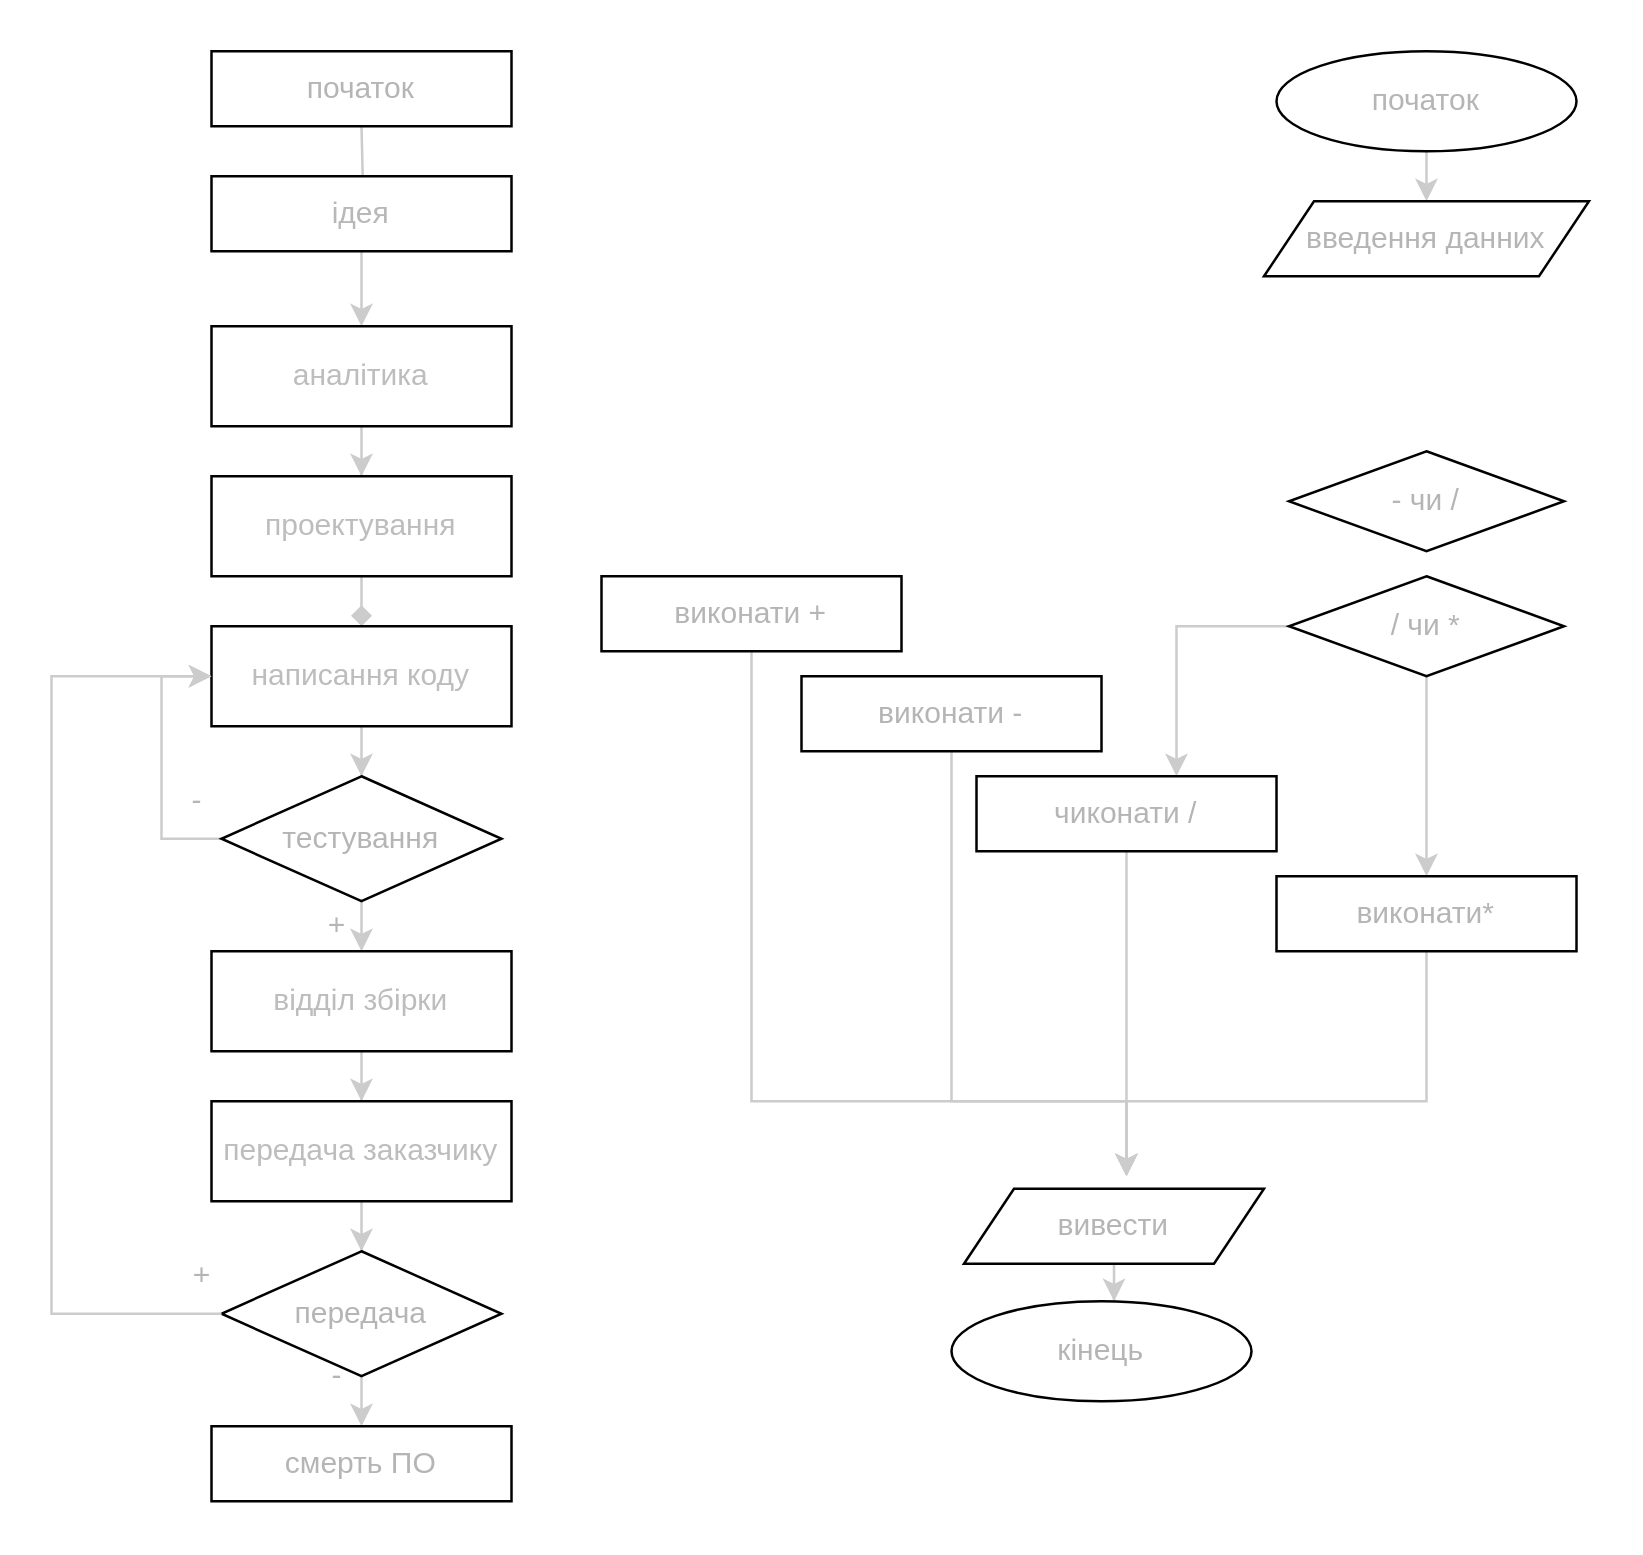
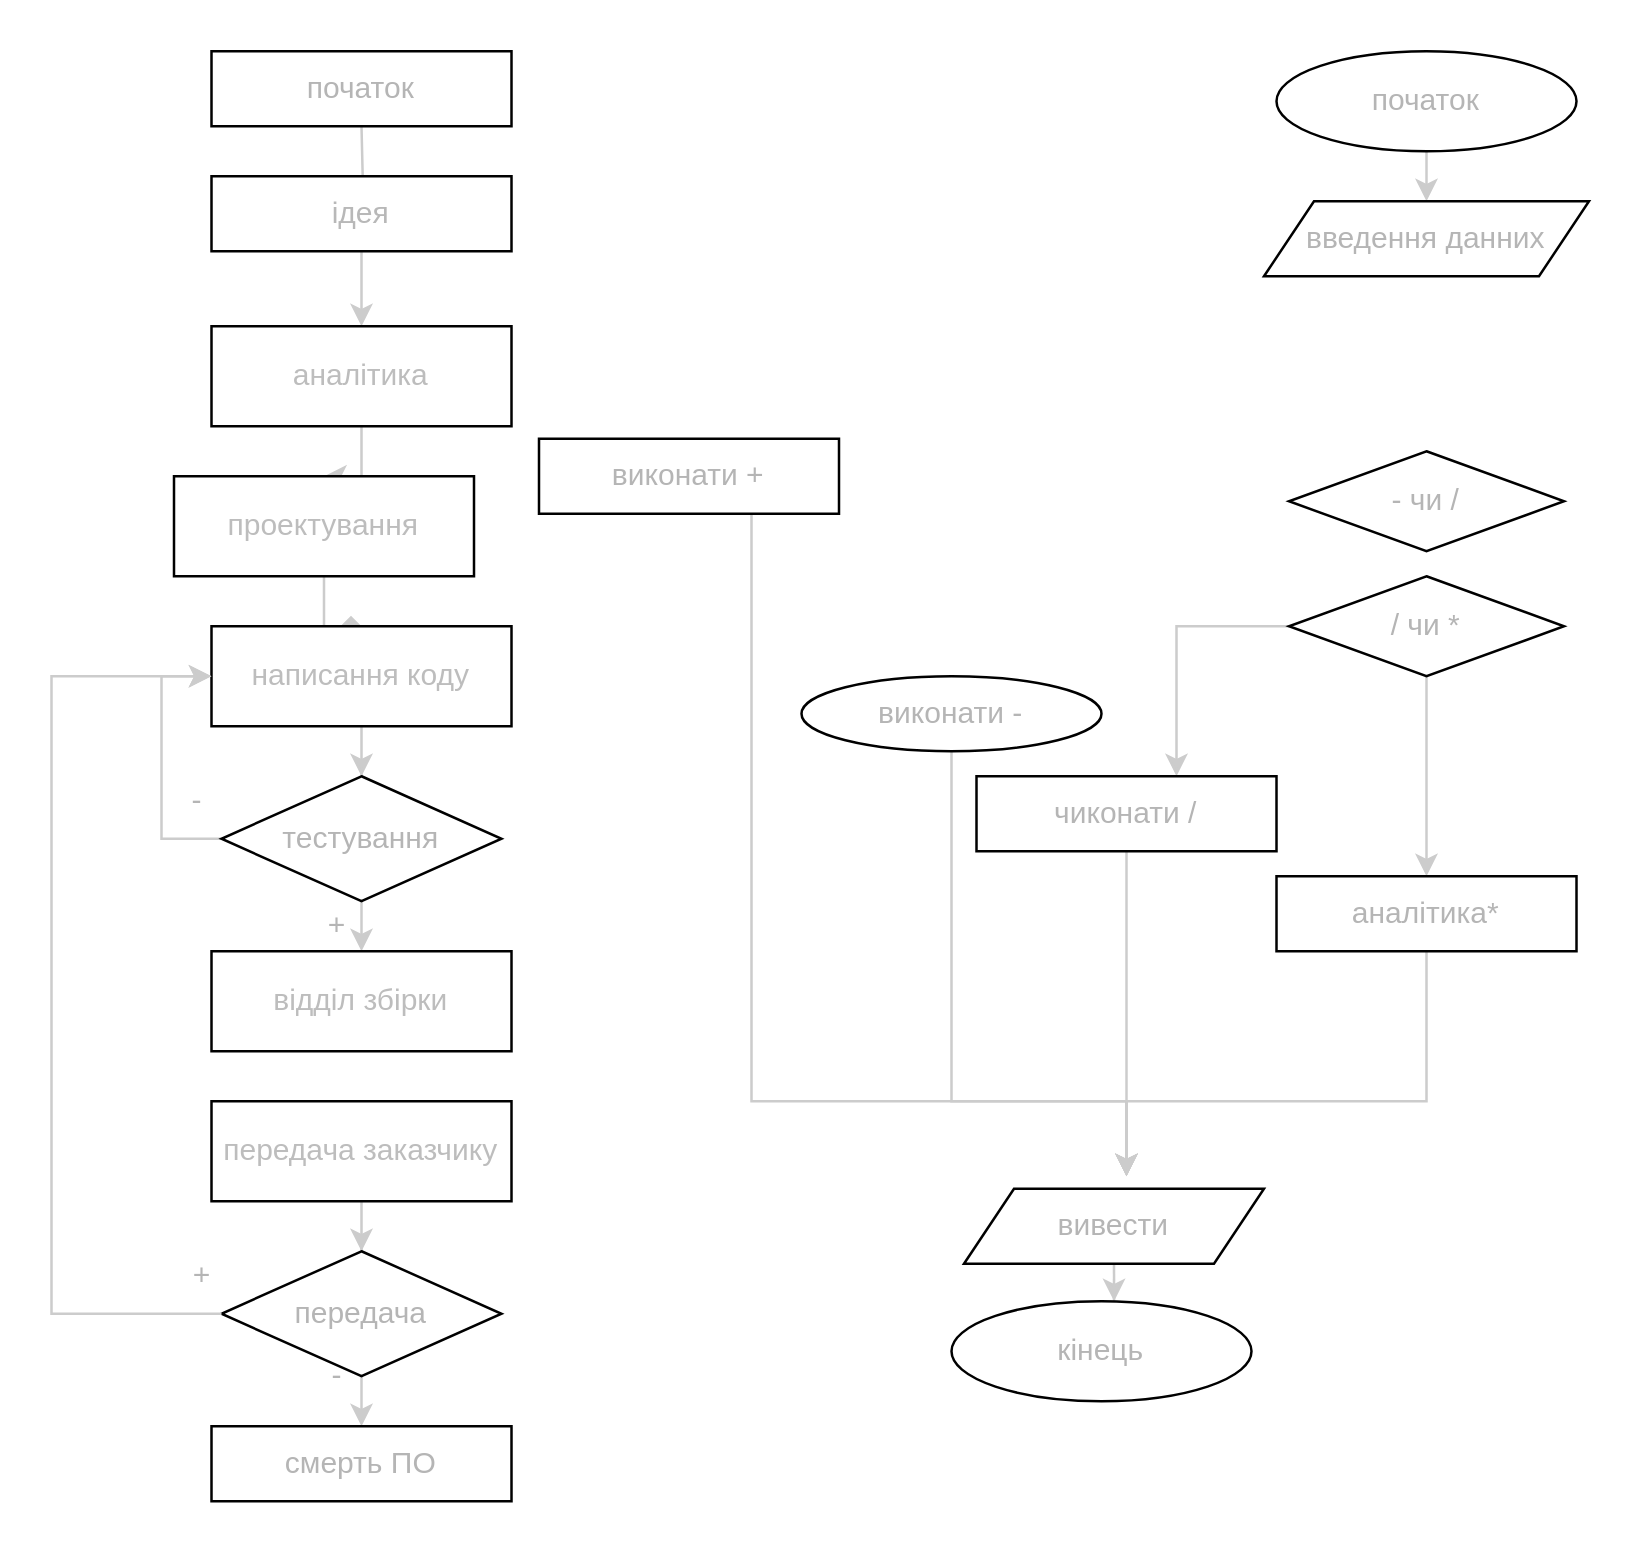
node "проектування": moved (361, 526) -> (324, 526)
node "виконати +": moved (751, 614) -> (689, 476)
node "виконати -": shape rectangle -> ellipse
node "виконати*": label "виконати*" -> "аналітика*"
edge "відділ збірки" -> "передача заказчику": removed
